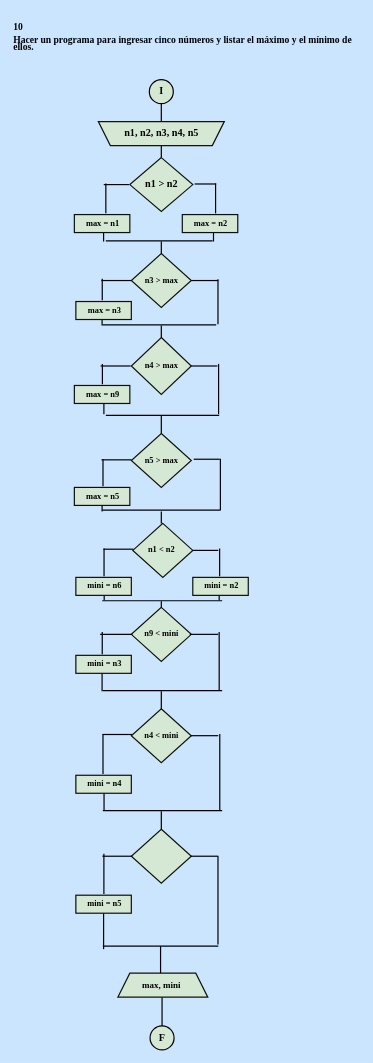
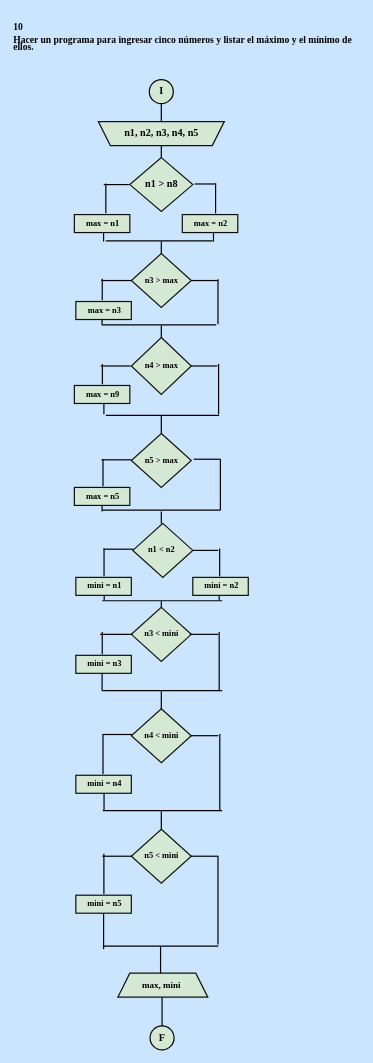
node "n1 > n2": label "n1 > n2" -> "n1 > n8"
node "mini = n6": label "mini = n6" -> "mini = n1"
node "n9 < mini": label "n9 < mini" -> "n3 < mini"
node "n5 < mini": added
